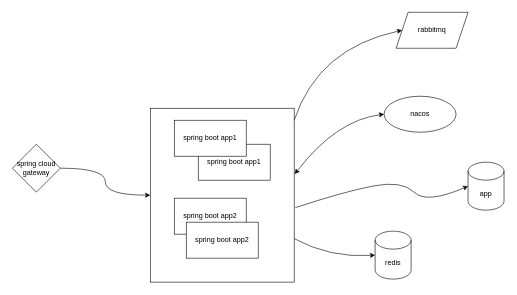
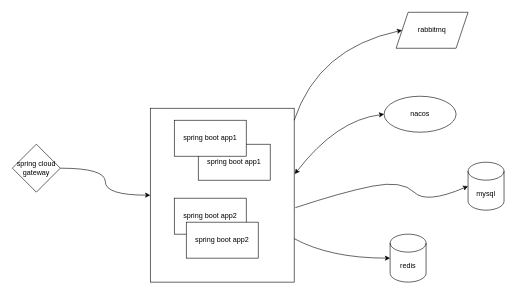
node "app": label "app" -> "mysql"
node "redis": moved (393, 255) -> (408, 258)
